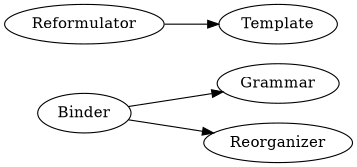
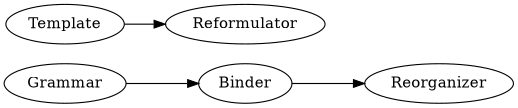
edge "Reformulator" -> "Template": reversed
edge "Binder" -> "Grammar": reversed
